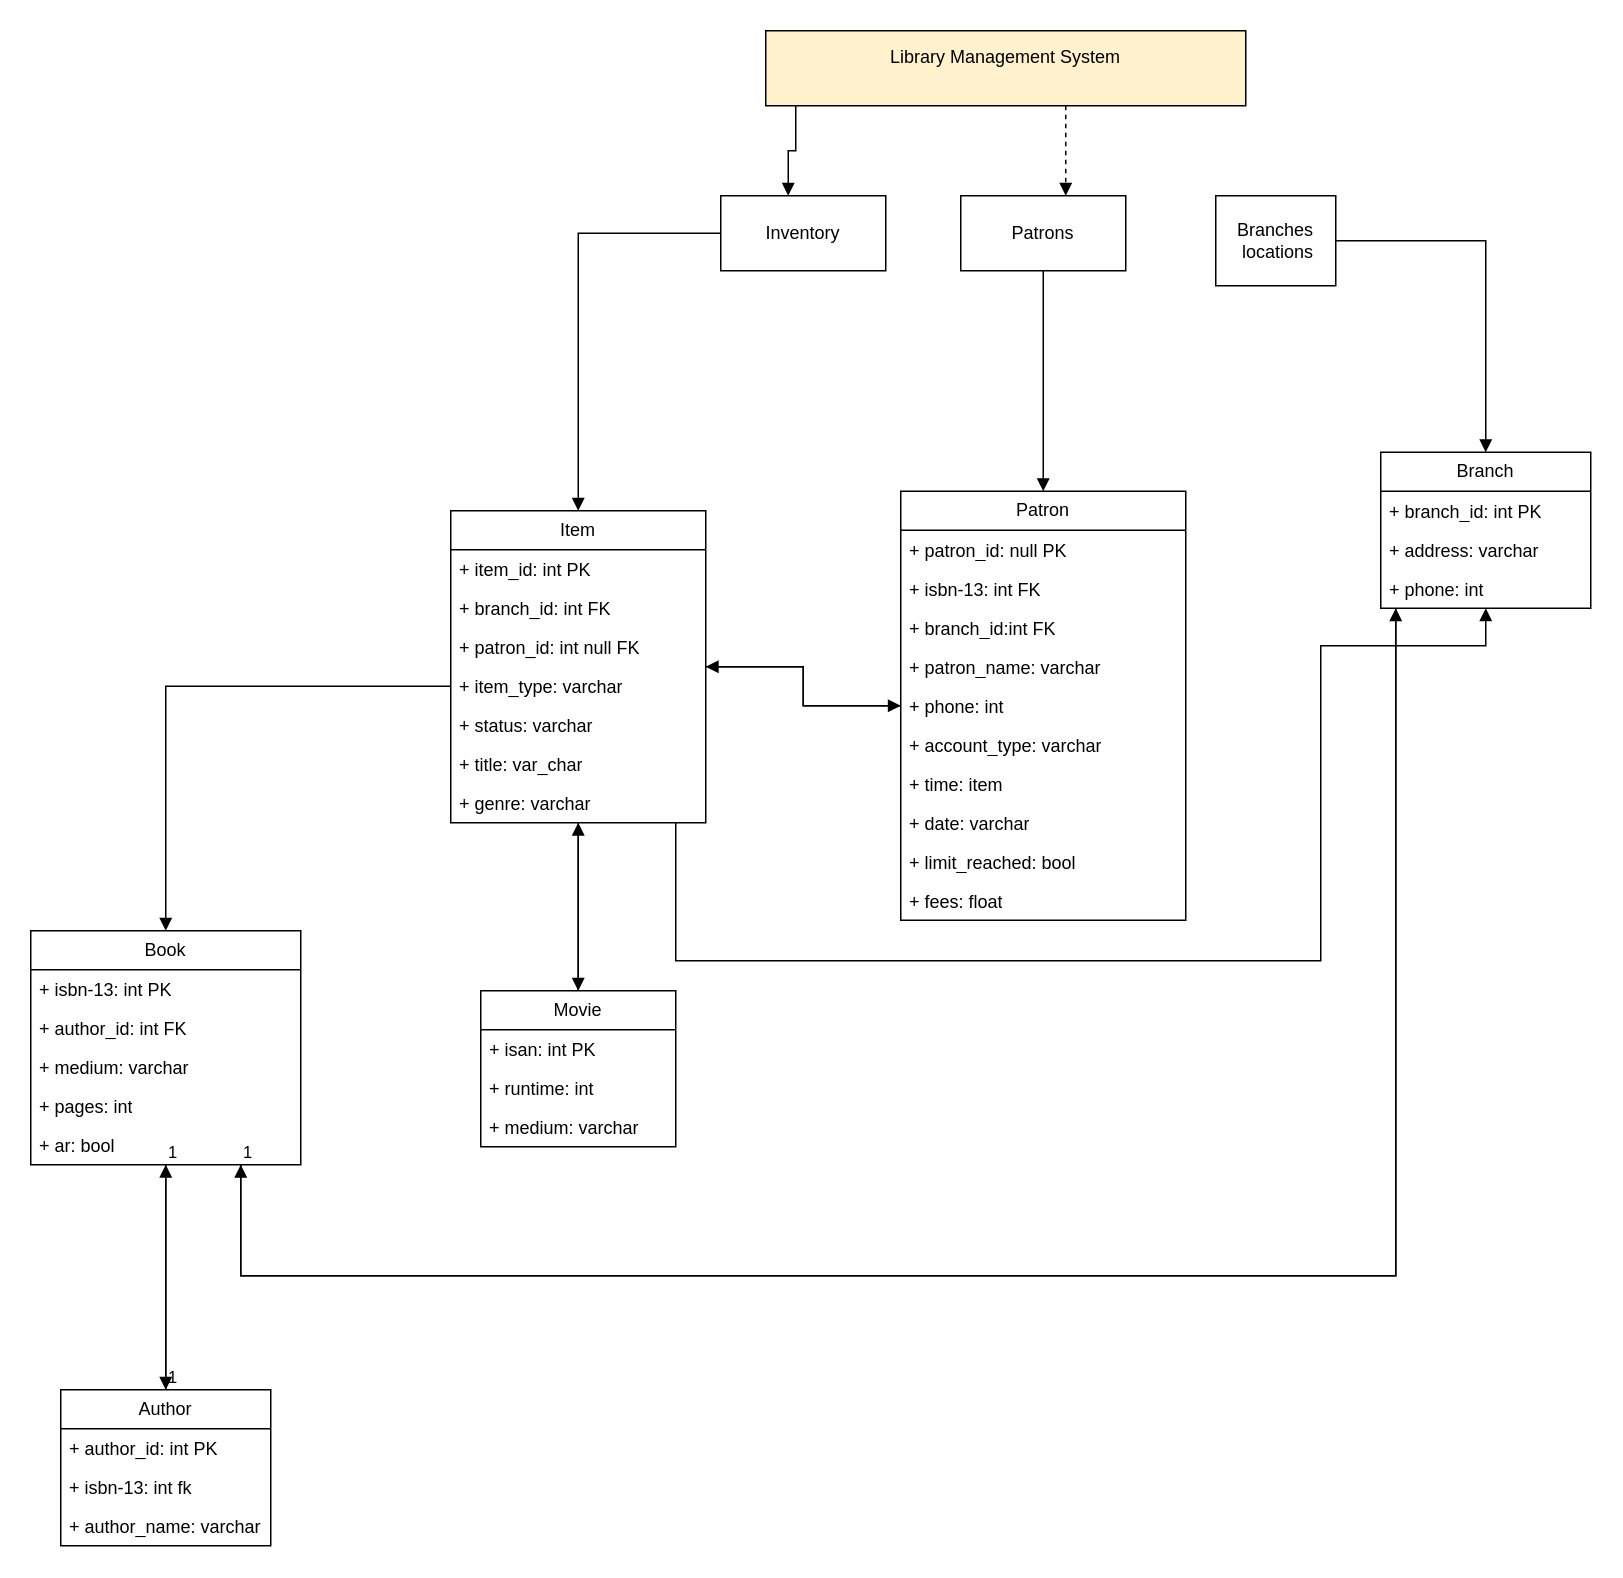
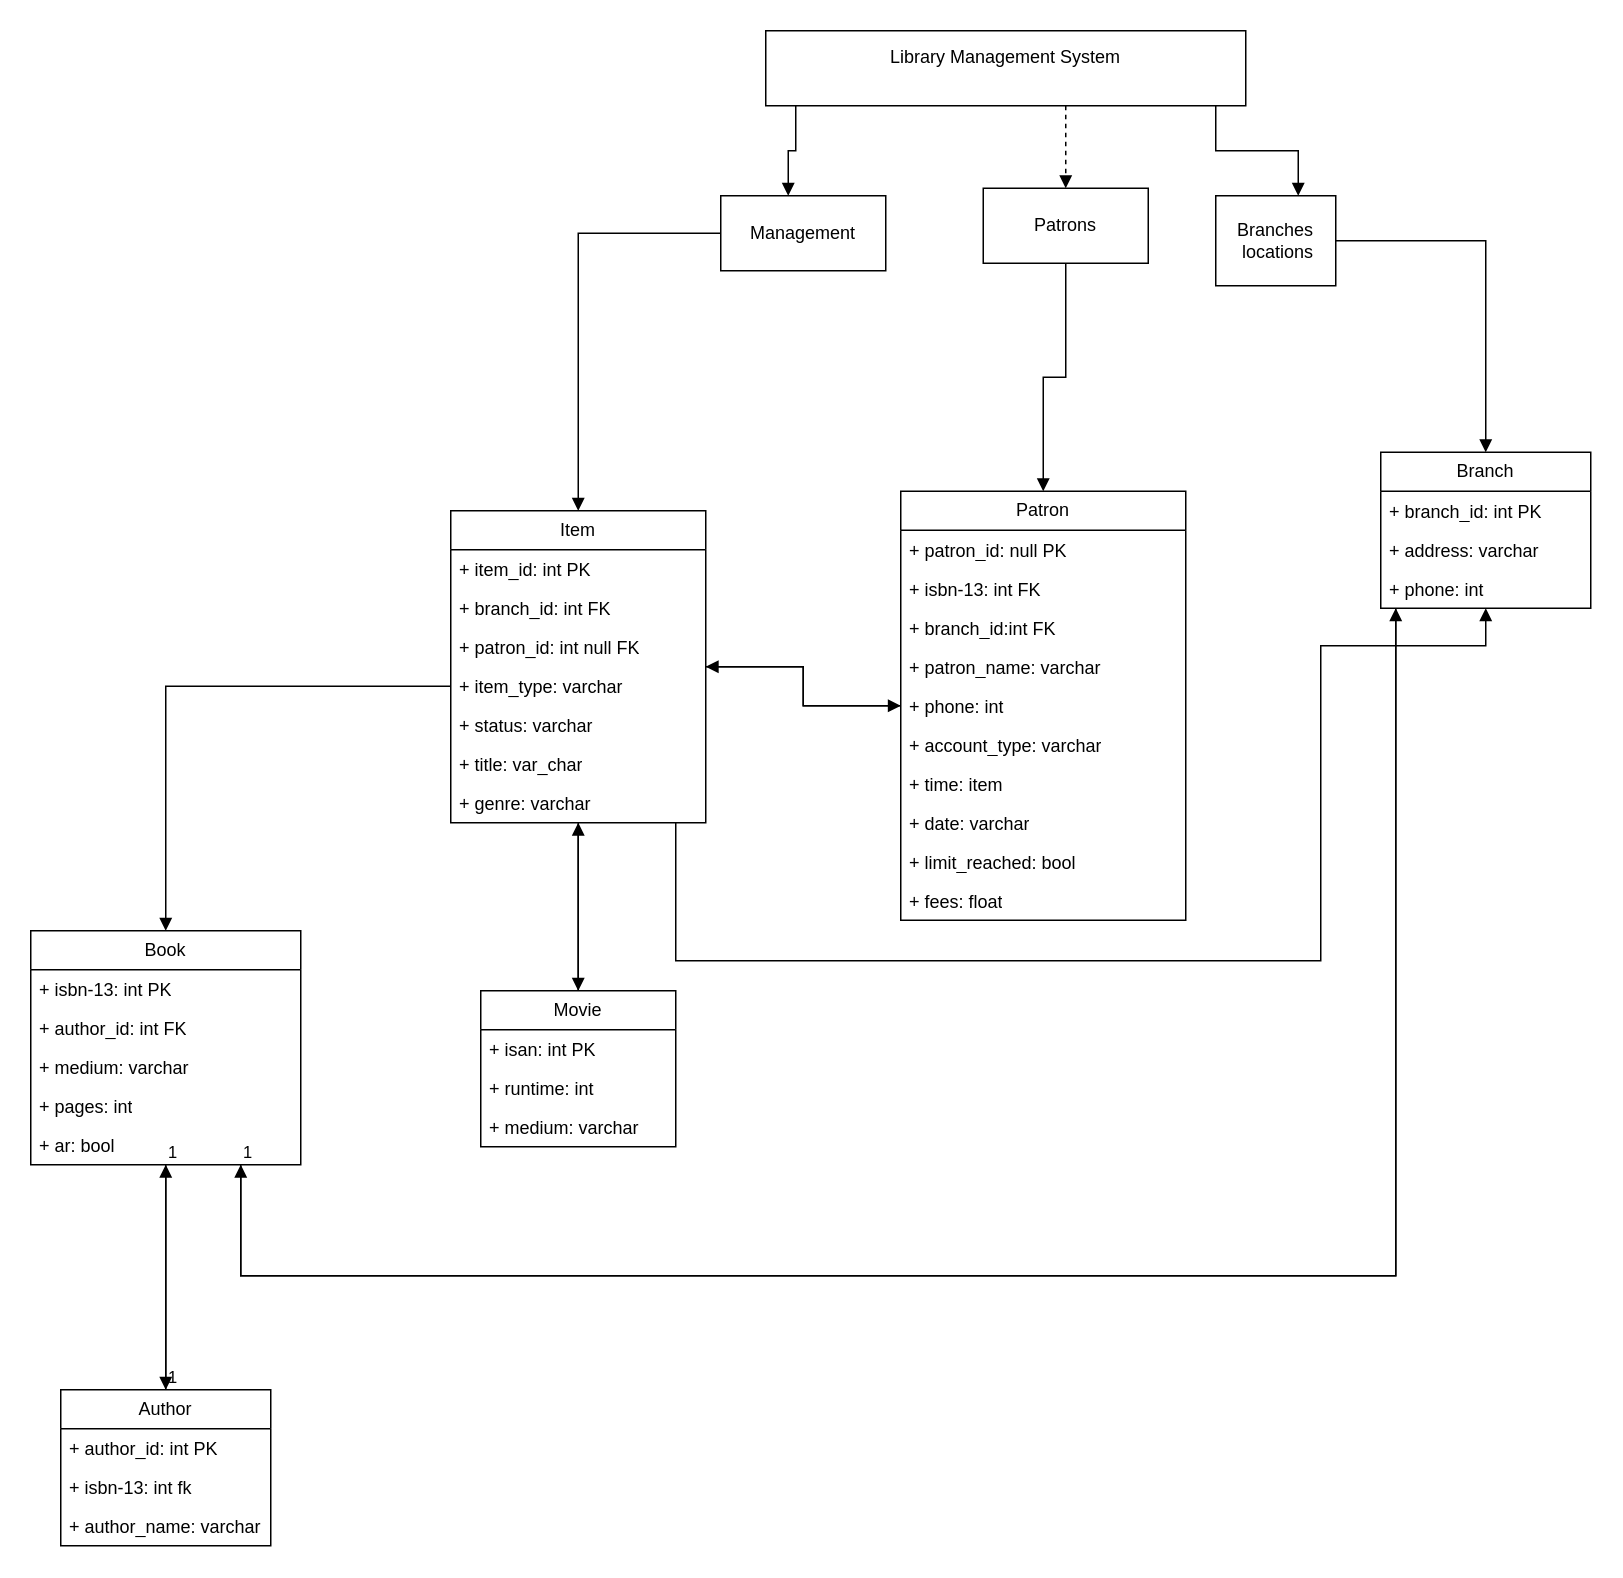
node "Library Management System": fillcolor #fff2cc -> #ffffff
edge "Library Management System" -> "Branches locations": added
node "Inventory": label "Inventory" -> "Management"
node "Patrons": moved (1043, 233) -> (1066, 226)
